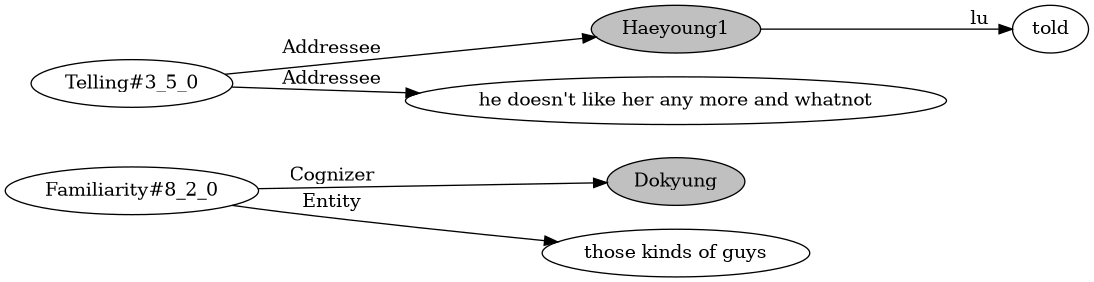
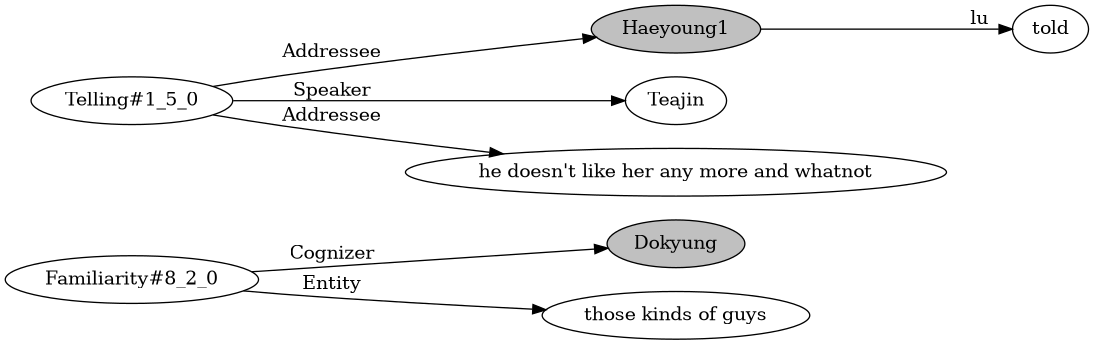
node "Telling#3_5_0": label "Telling#3_5_0" -> "Telling#1_5_0"
node "Teajin": added
